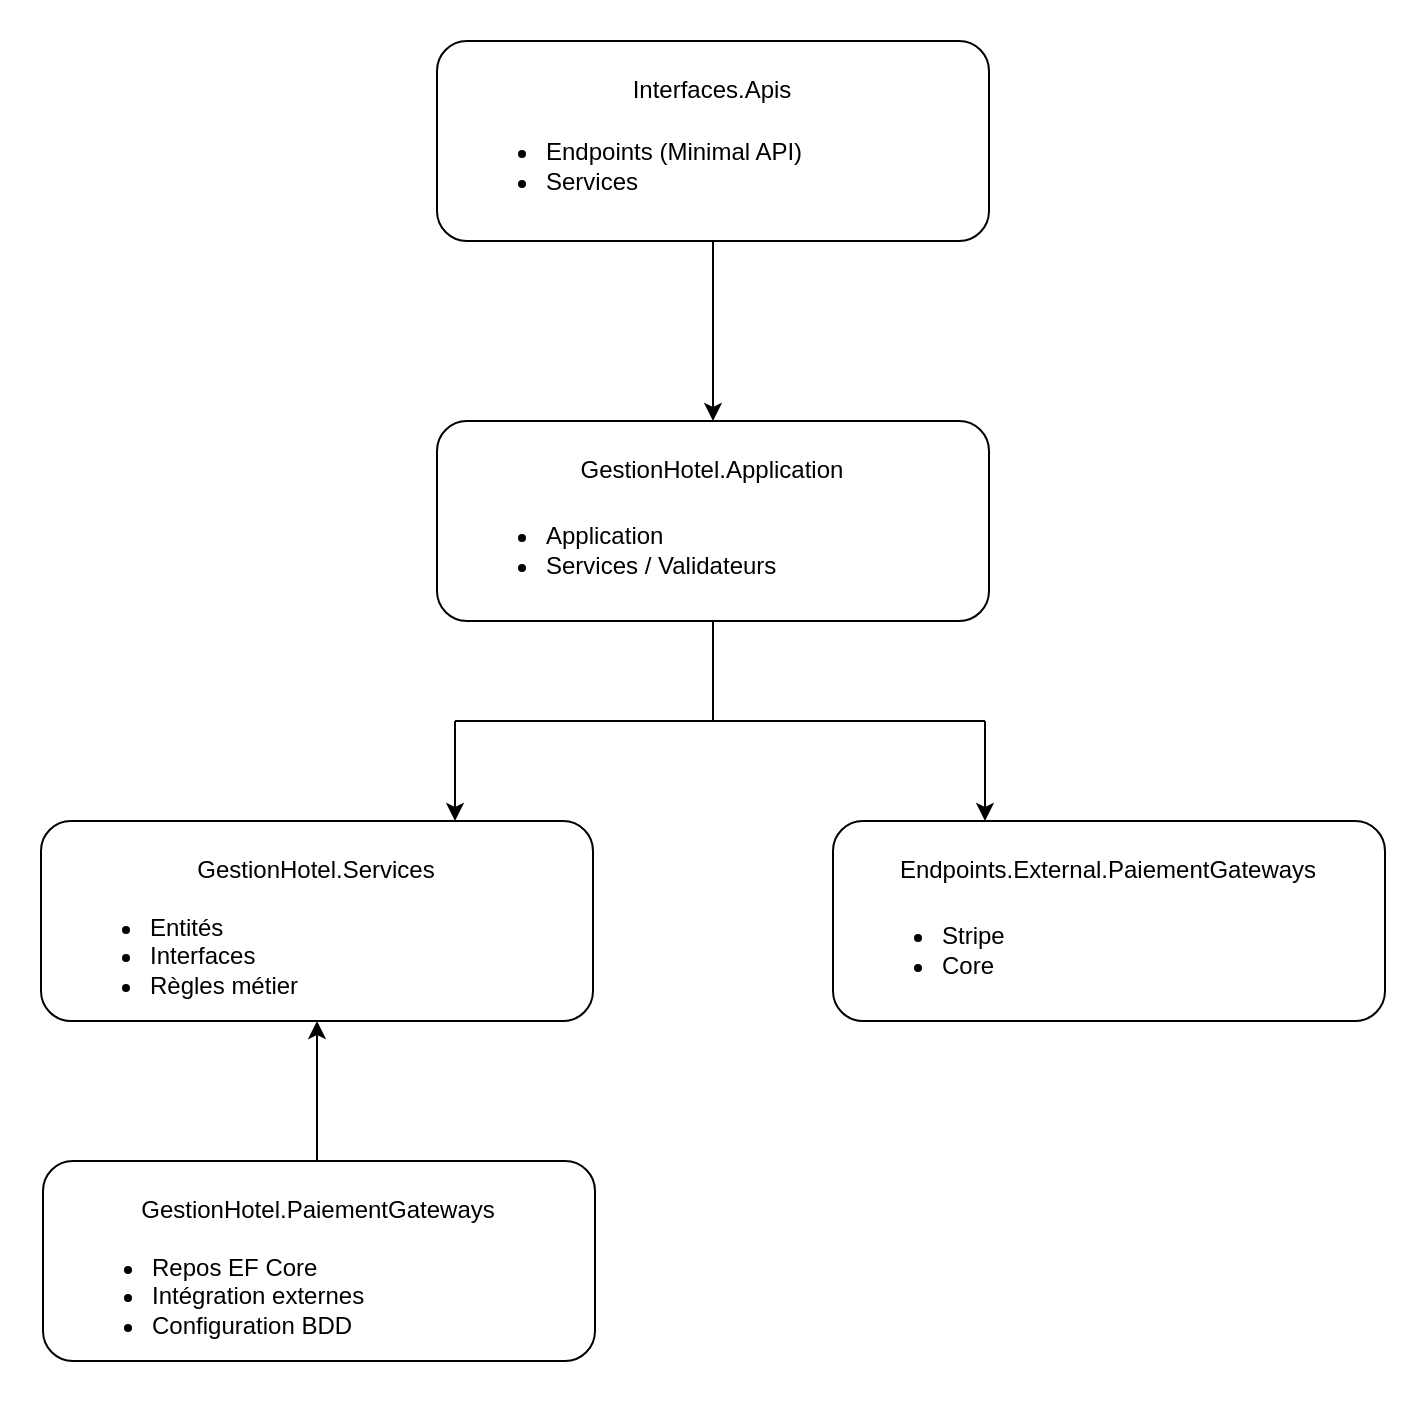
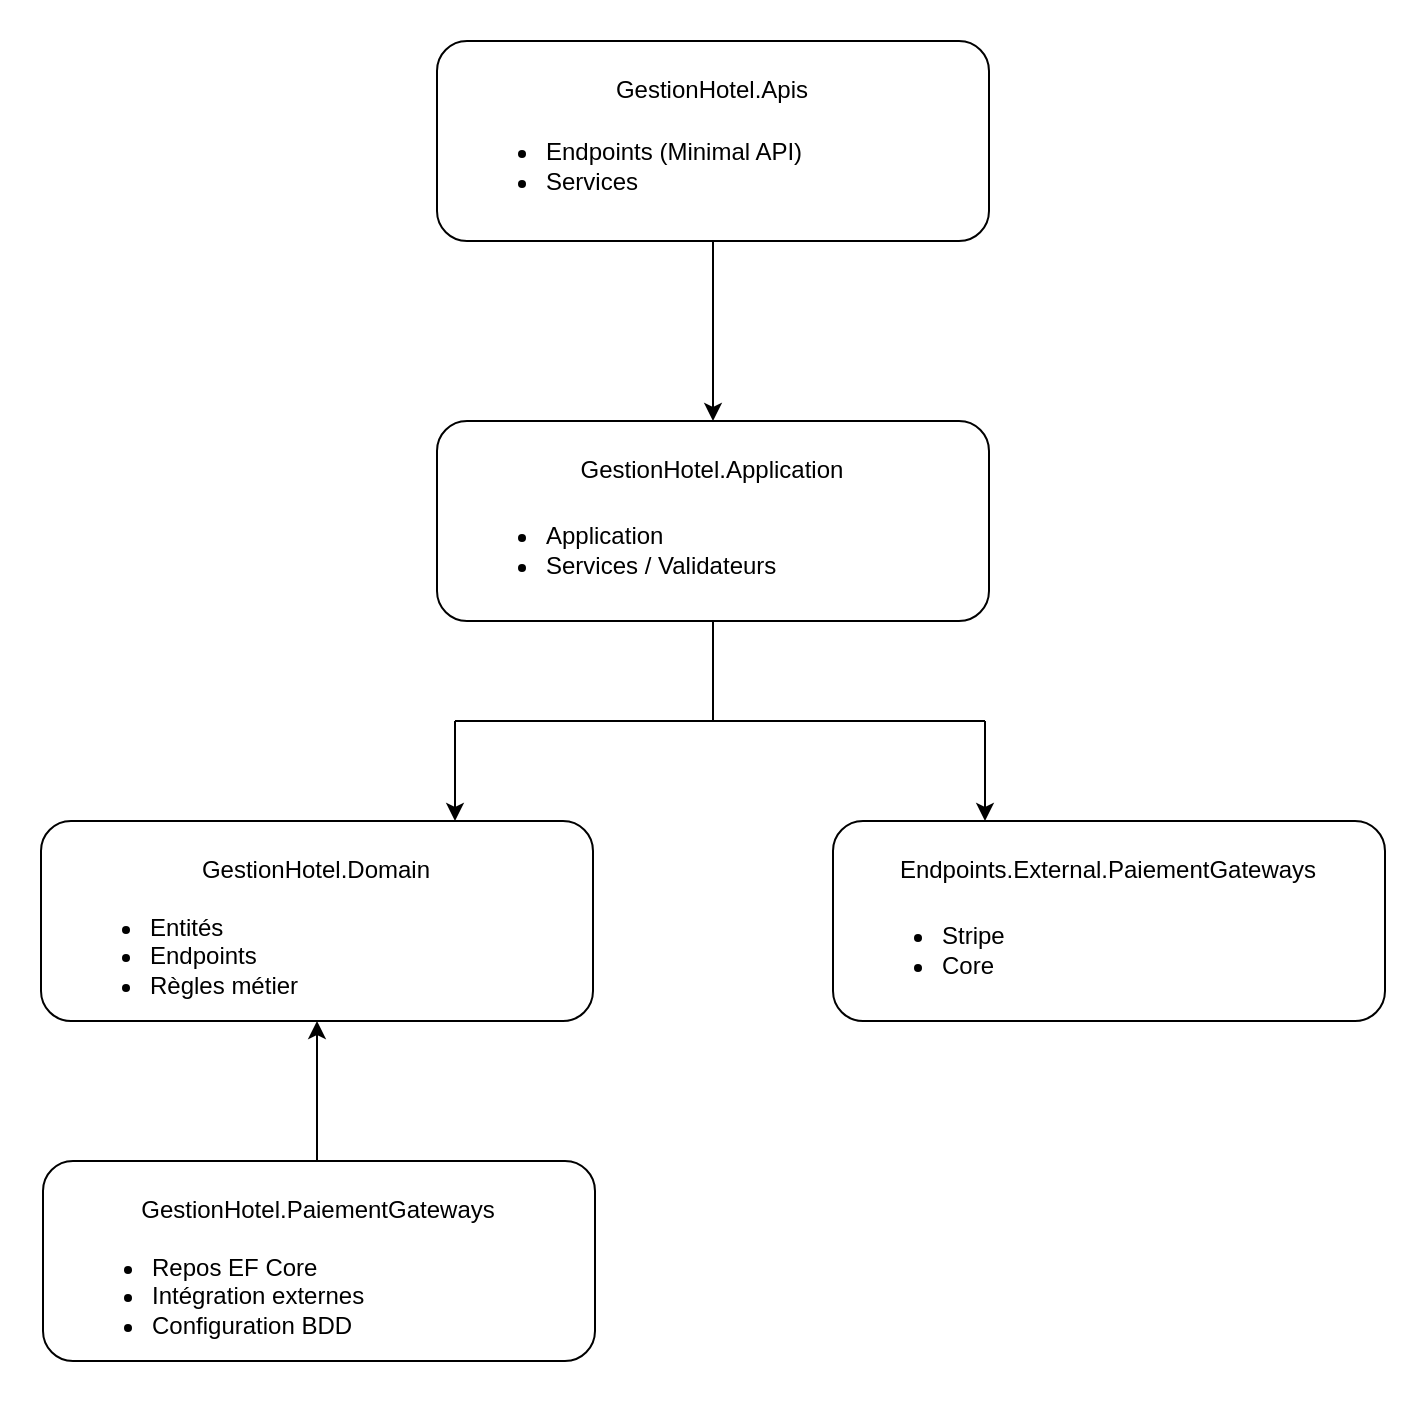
node "Interfaces.Apis": label "Interfaces.Apis" -> "GestionHotel.Apis"
node "GestionHotel.Services": label "GestionHotel.Services" -> "GestionHotel.Domain"
node "Entités Interfaces Règles métier": label "Entités Interfaces Règles métier" -> "Entités Endpoints Règles métier"
